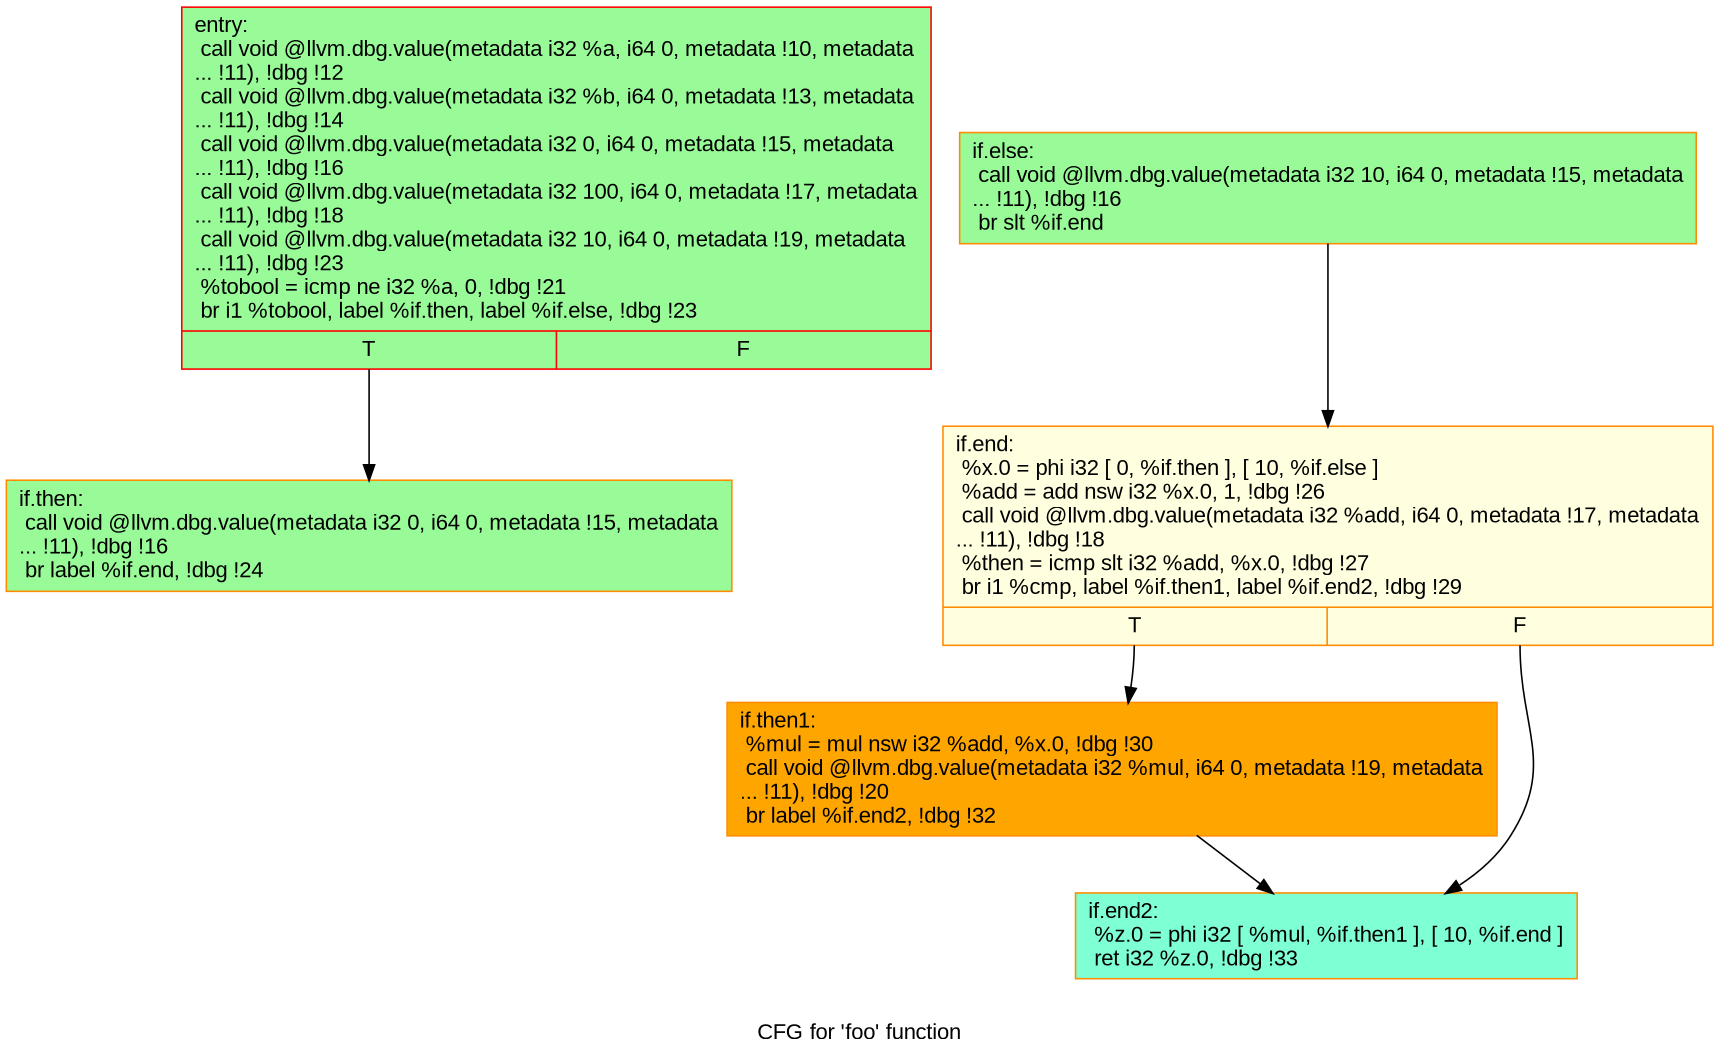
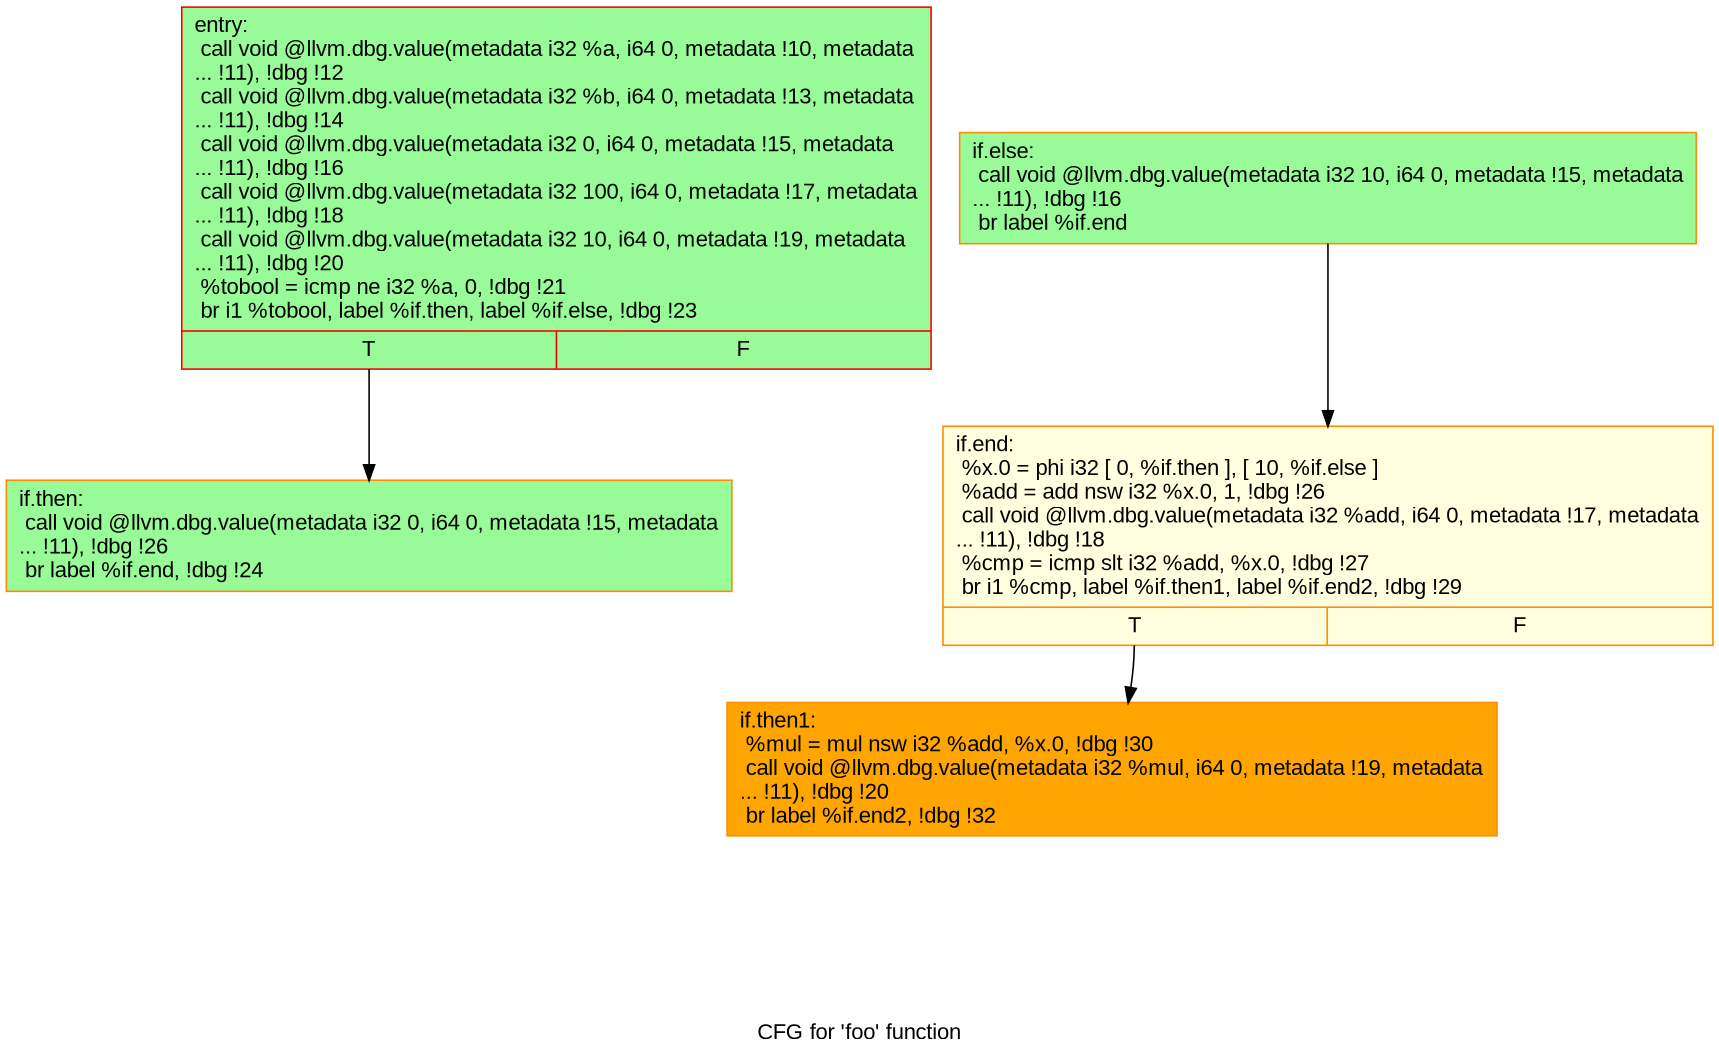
node "if.else:": text "br slt %if.end" -> "br label %if.end"
node "entry:": text "... !11), !dbg !23" -> "... !11), !dbg !20"
node "if.then:": text "... !11), !dbg !16" -> "... !11), !dbg !26"
node "if.end:": text "%then = icmp slt i32 %add, %x.0, !dbg !27" -> "%cmp = icmp slt i32 %add, %x.0, !dbg !27"
node "if.end2:": removed
